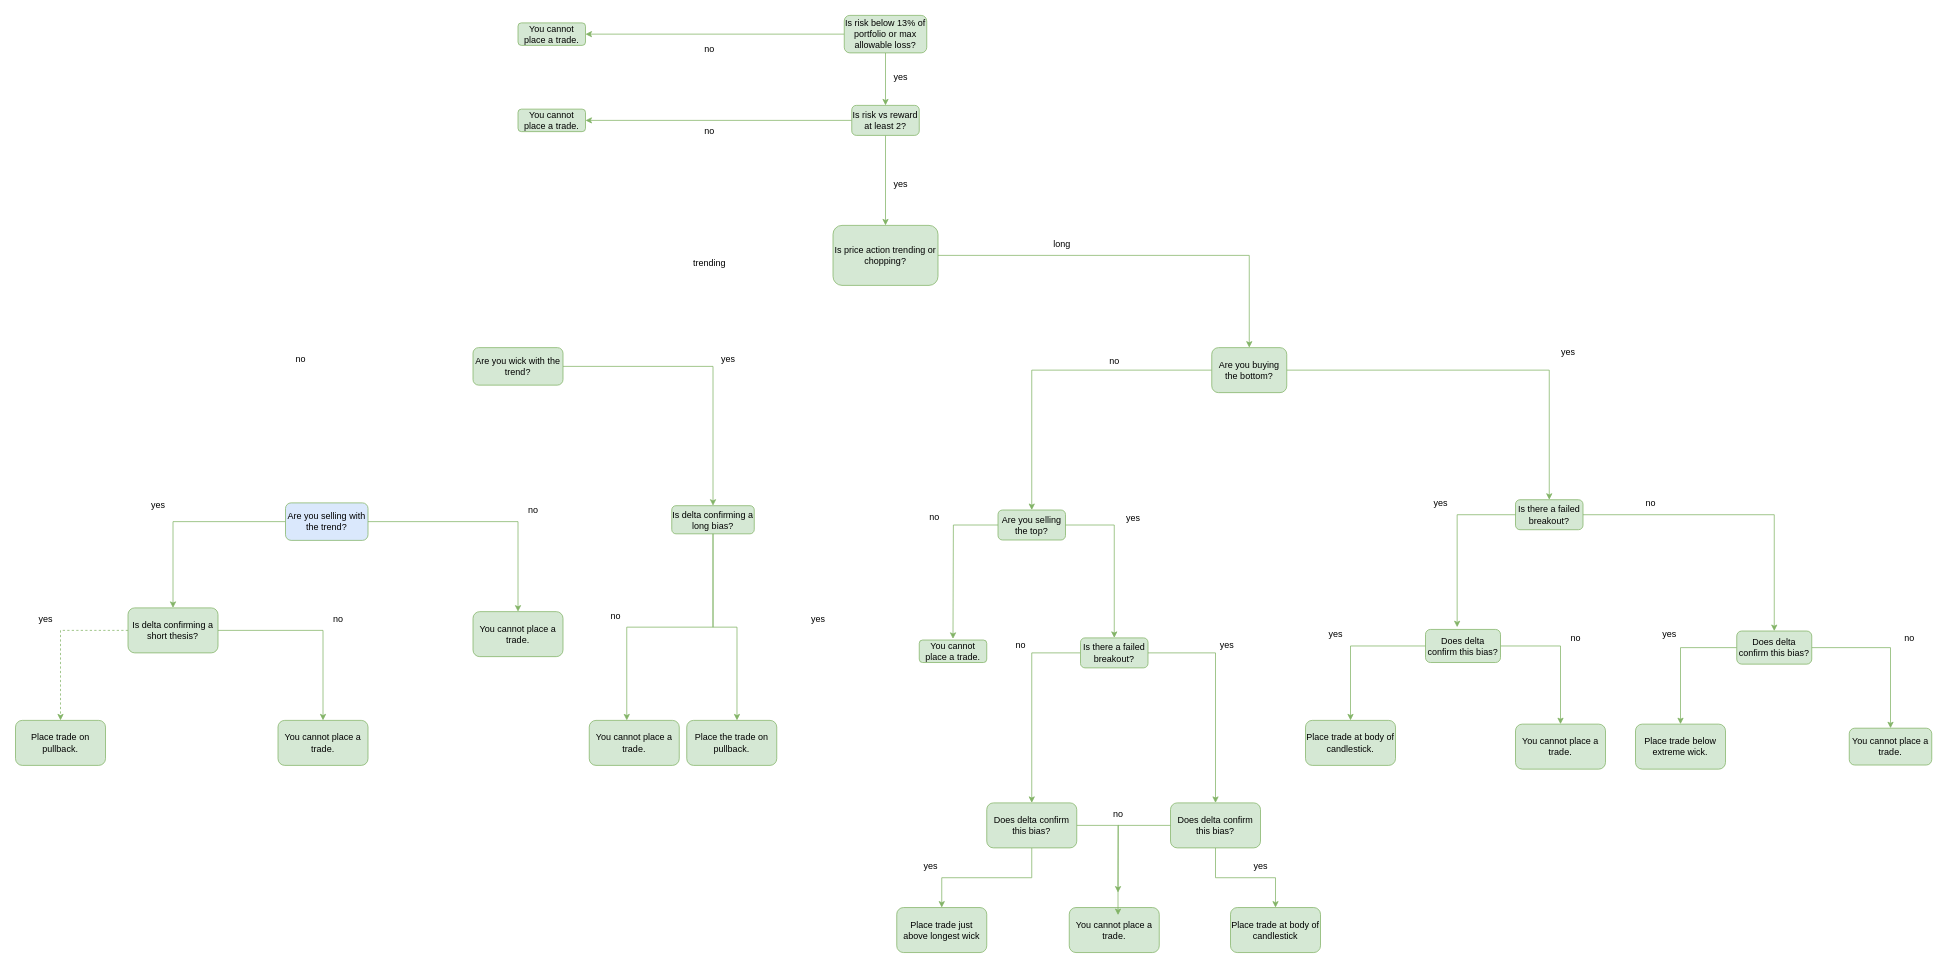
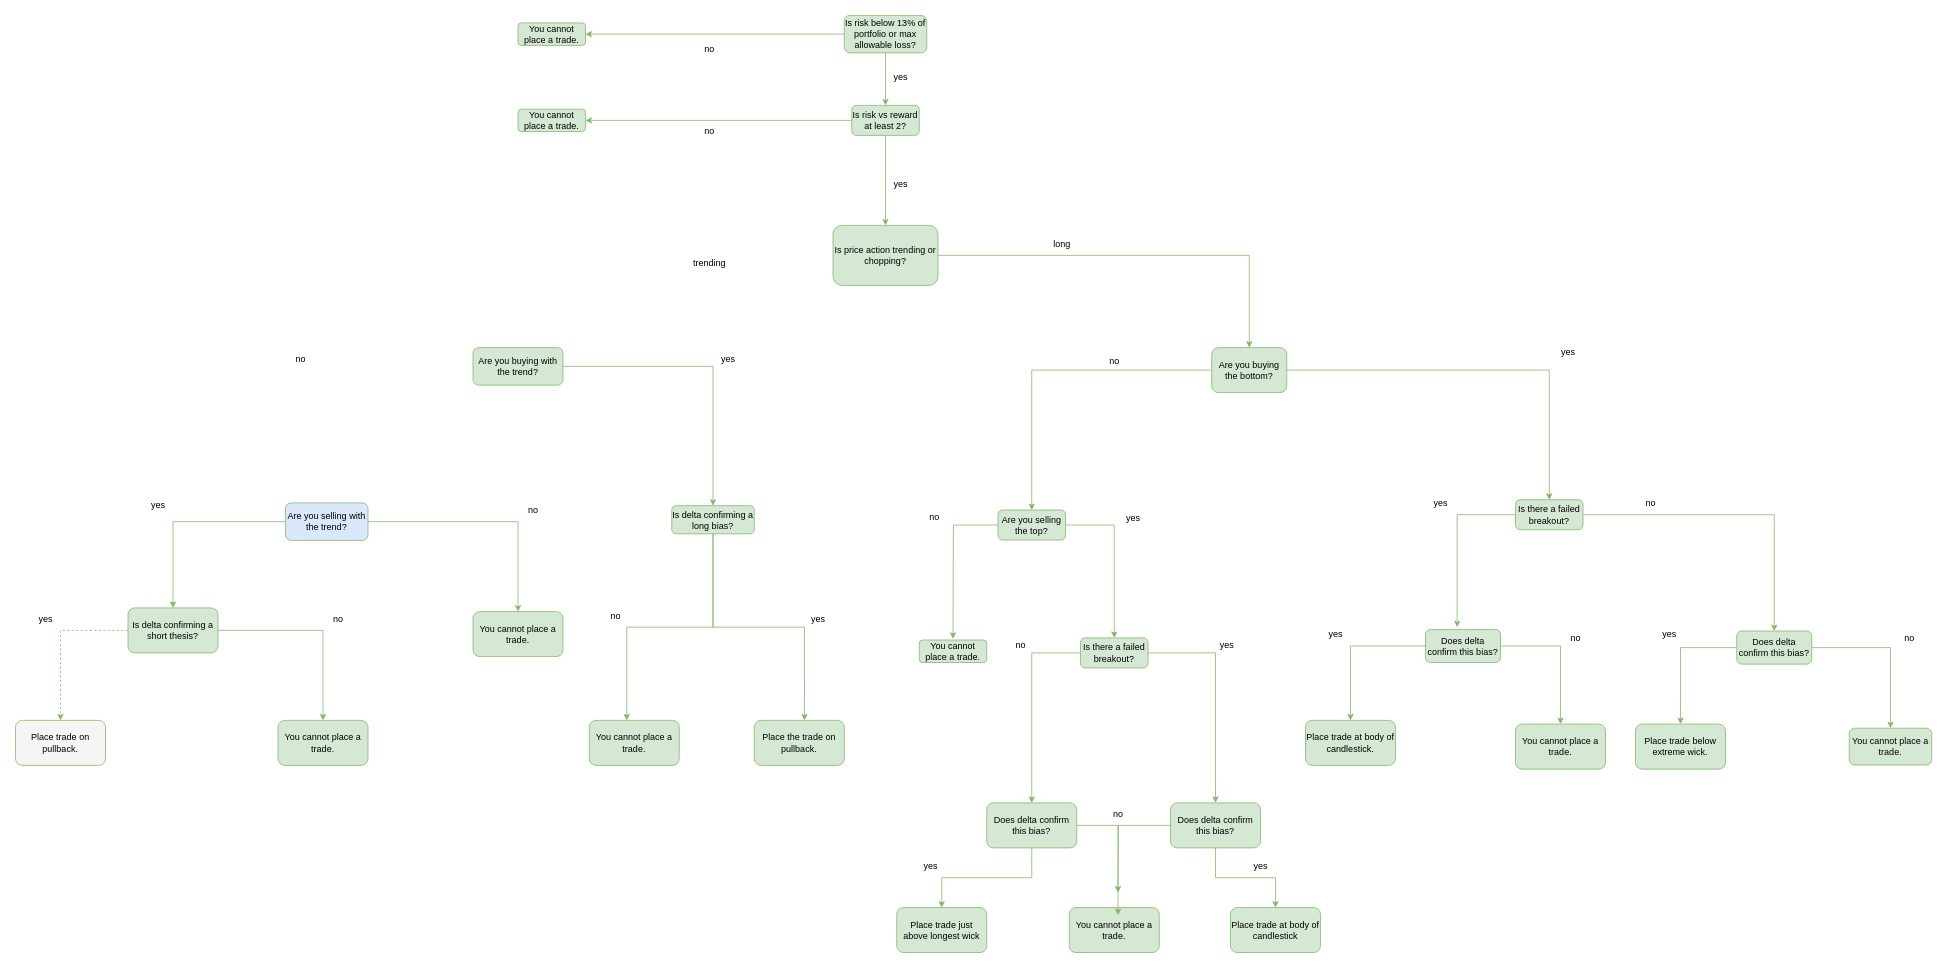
node "Are you wick with the trend?": label "Are you wick with the trend?" -> "Are you buying with the trend?"
node "Place trade on pullback.": fillcolor #d5e8d4 -> #f5f5f5
node "Place the trade on pullback.": moved (732, 743) -> (799, 743)
